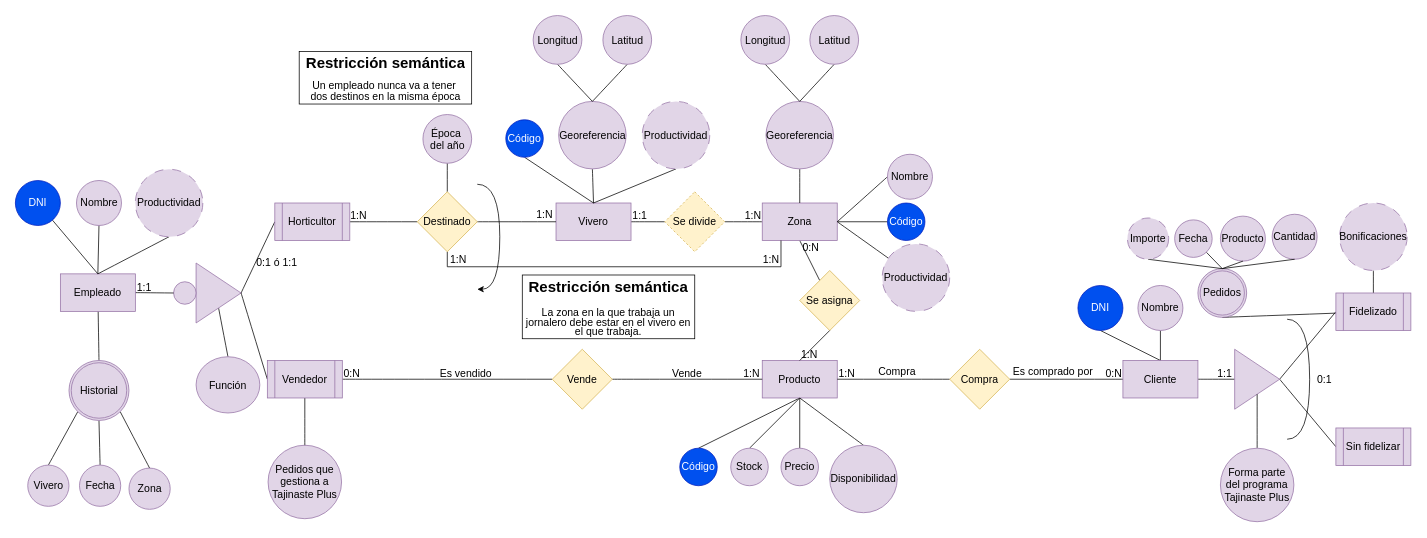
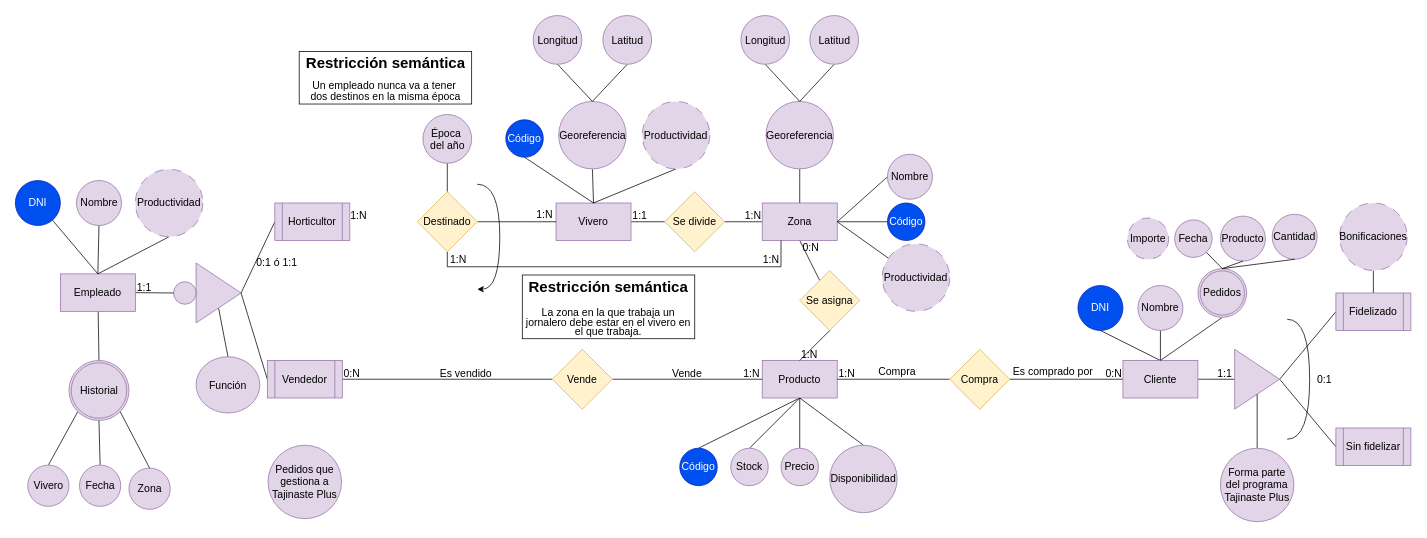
edge "Horticultor" -- "Destinado": removed
node "Se divide": style dashed -> solid
edge "Importe" -- "Pedidos": removed
edge "Pedidos" -- "Fidelizado": now "Pedidos" -- "Cliente"
edge "Vendedor" -- "Pedidos que gestiona a Tajinaste Plus": removed
